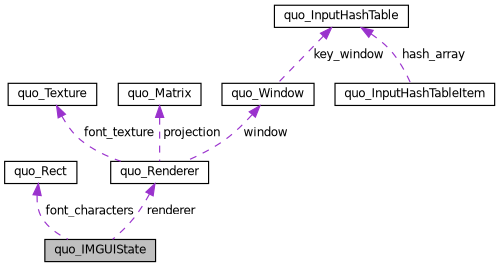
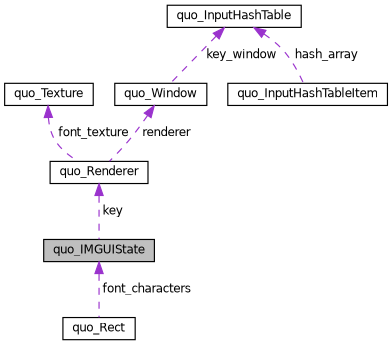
node "quo_Matrix": removed
edge "quo_Renderer" -> "quo_Window": label " window" -> " renderer"
edge "quo_IMGUIState" -> "quo_Renderer": label " renderer" -> " key"
edge "quo_IMGUIState" -> "quo_Rect": reversed
